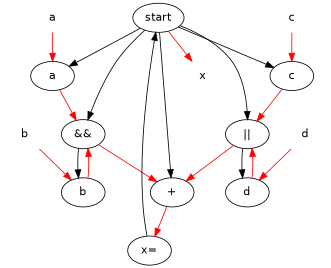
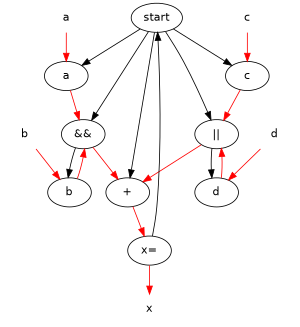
edge "start" -> "x": now "x=" -> "x"
